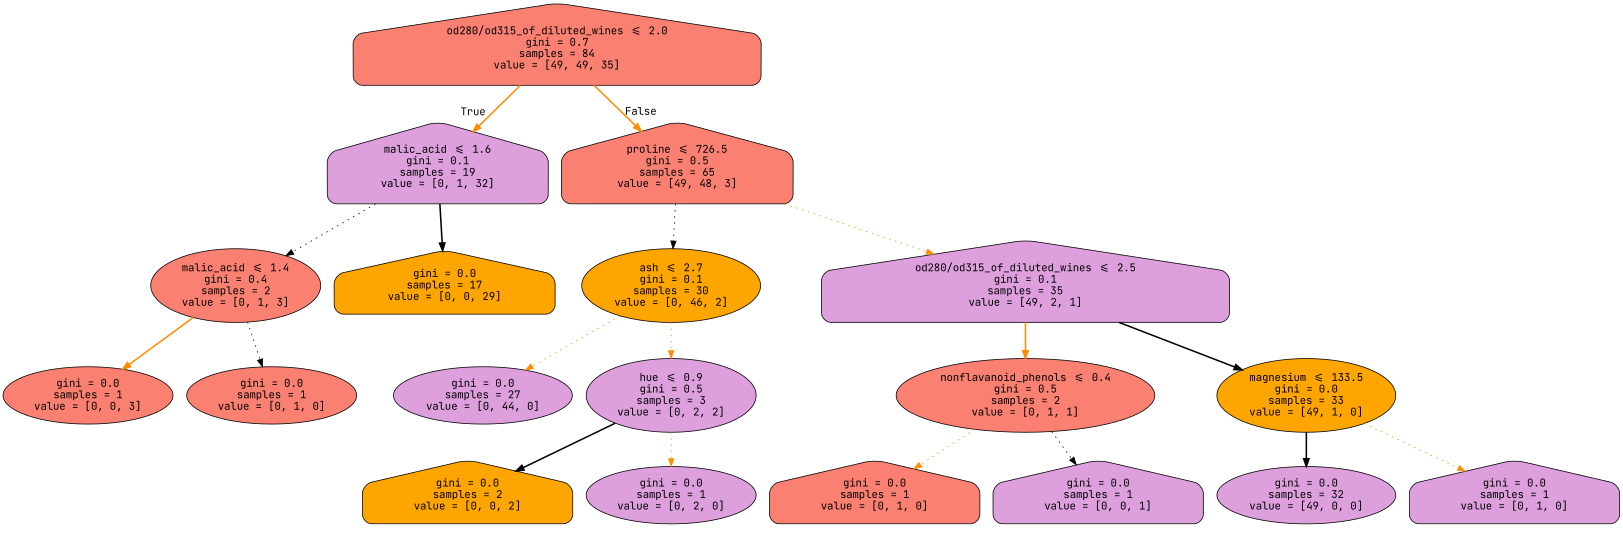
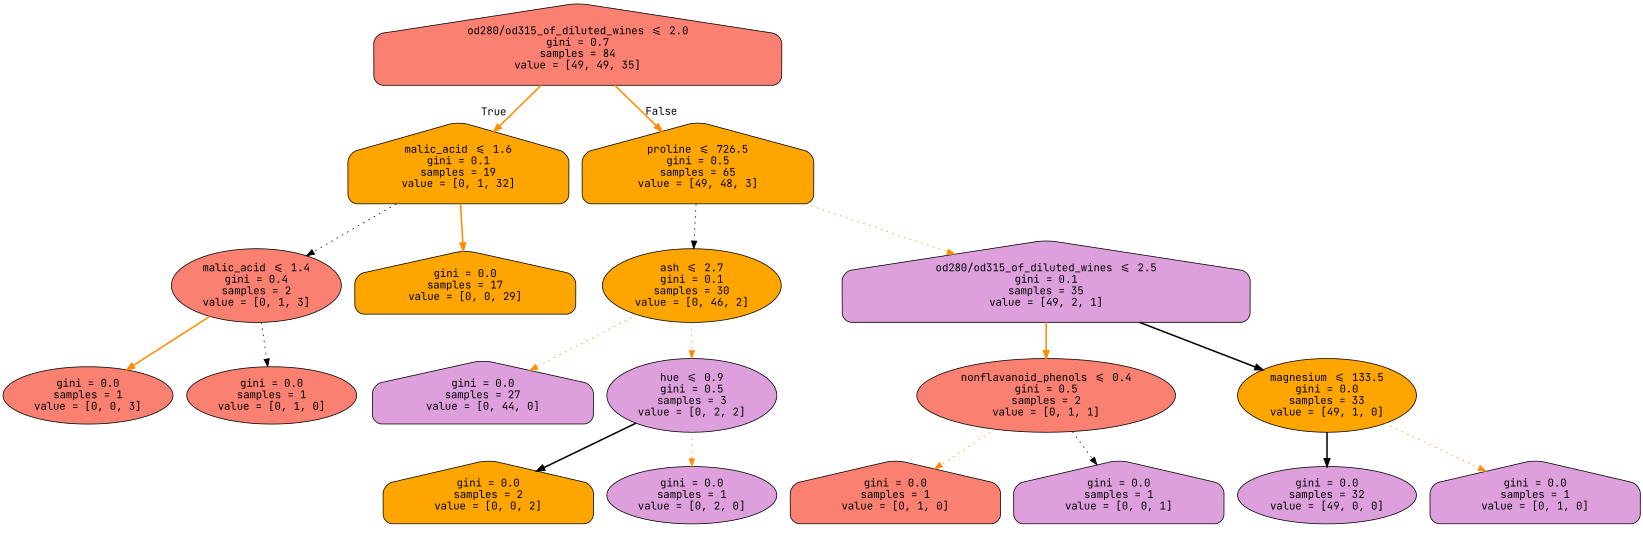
node "malic_acid <= 1.6 gini = 0.1 samples = 19 value = [0, 1, 32]": fillcolor plum -> orange
node "proline <= 726.5 gini = 0.5 samples = 65 value = [49, 48, 3]": fillcolor salmon -> orange
edge "malic_acid <= 1.6 gini = 0.1 samples = 19 value = [0, 1, 32]" -> "gini = 0.0 samples = 17 value = [0, 0, 29]": color black -> darkorange
node "gini = 0.0 samples = 27 value = [0, 44, 0]": shape ellipse -> house
